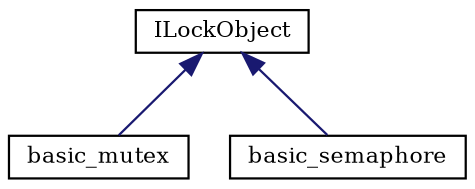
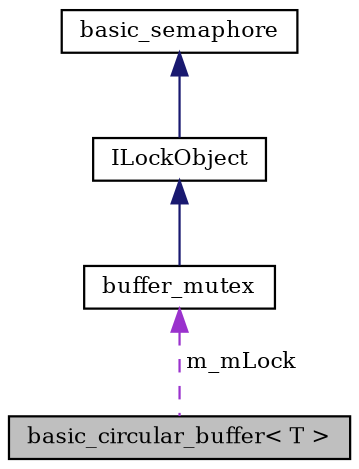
edge "basic_semaphore" -> "ILockObject": reversed
node "basic_mutex": label "basic_mutex" -> "buffer_mutex"
node "basic_circular_buffer< T >": added
